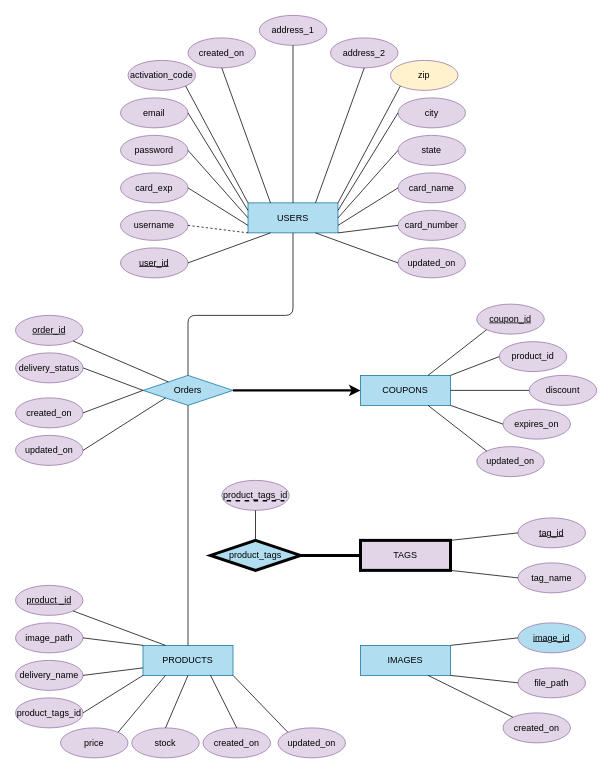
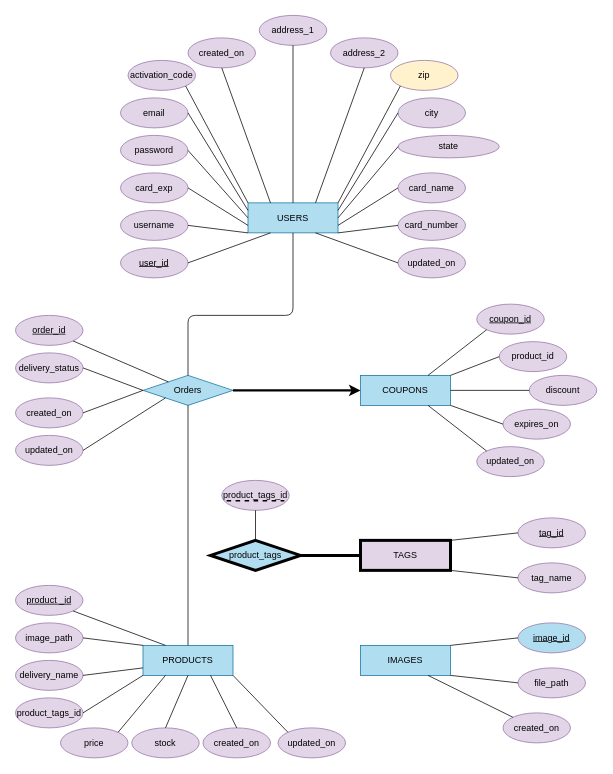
node "state": size 68x30 -> 101x23
edge "USERS" -- "username": style dashed -> solid
